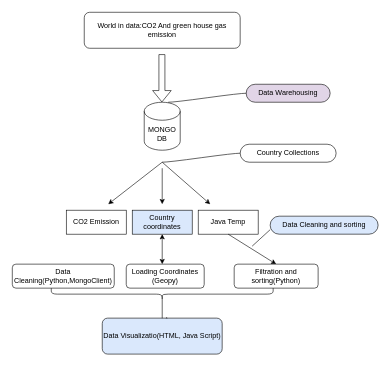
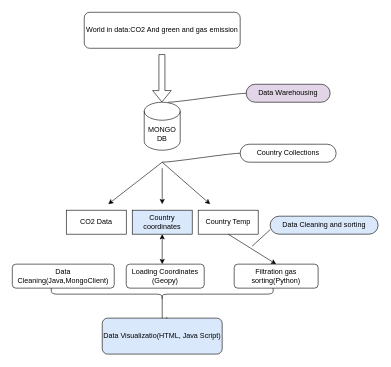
node "World in data:CO2 And green house gas emission": label "World in data:CO2 And green house gas emission" -> "World in data:CO2 And green and gas emission"
node "CO2 Emission": label "CO2 Emission" -> "CO2 Data"
node "Java Temp": label "Java Temp" -> "Country Temp"
node "Data Cleaning(Python,MongoClient)": label "Data Cleaning(Python,MongoClient)" -> "Data Cleaning(Java,MongoClient)"
node "Filtration and sorting(Python)": label "Filtration and sorting(Python)" -> "Filtration gas sorting(Python)"
